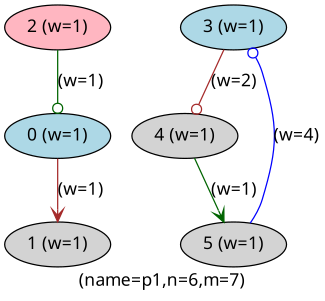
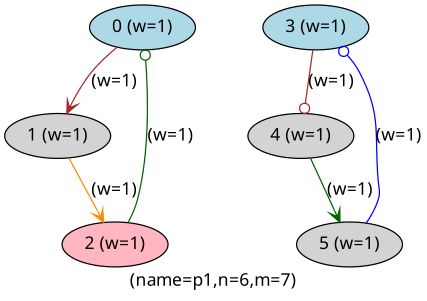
edge "3 (w=1)" -> "4 (w=1)": label "(w=2)" -> "(w=1)"
edge "5 (w=1)" -> "3 (w=1)": label "(w=4)" -> "(w=1)"
edge "1 (w=1)" -> "2 (w=1)": added, label "(w=1)"
